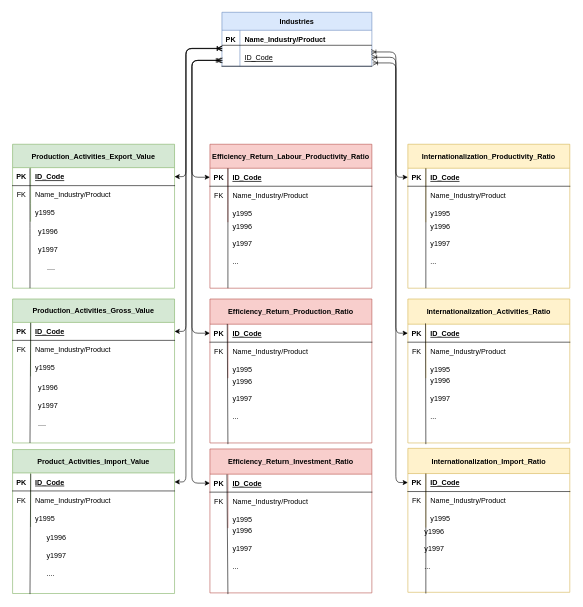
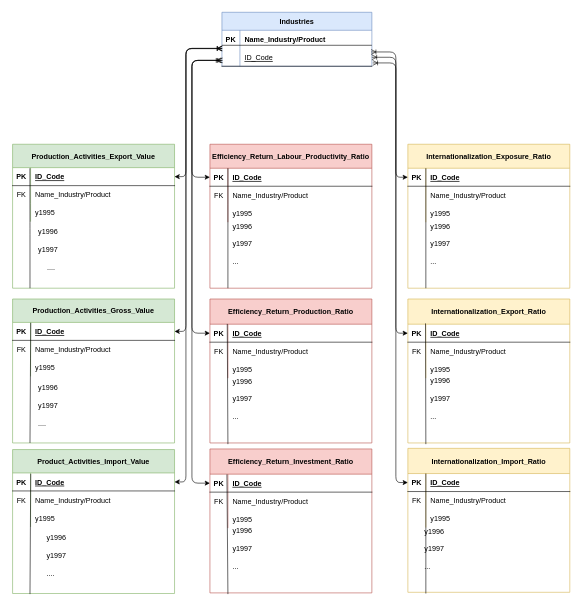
node "Internationalization_Productivity_Ratio": label "Internationalization_Productivity_Ratio" -> "Internationalization_Exposure_Ratio"
node "Internationalization_Activities_Ratio": label "Internationalization_Activities_Ratio" -> "Internationalization_Export_Ratio"
